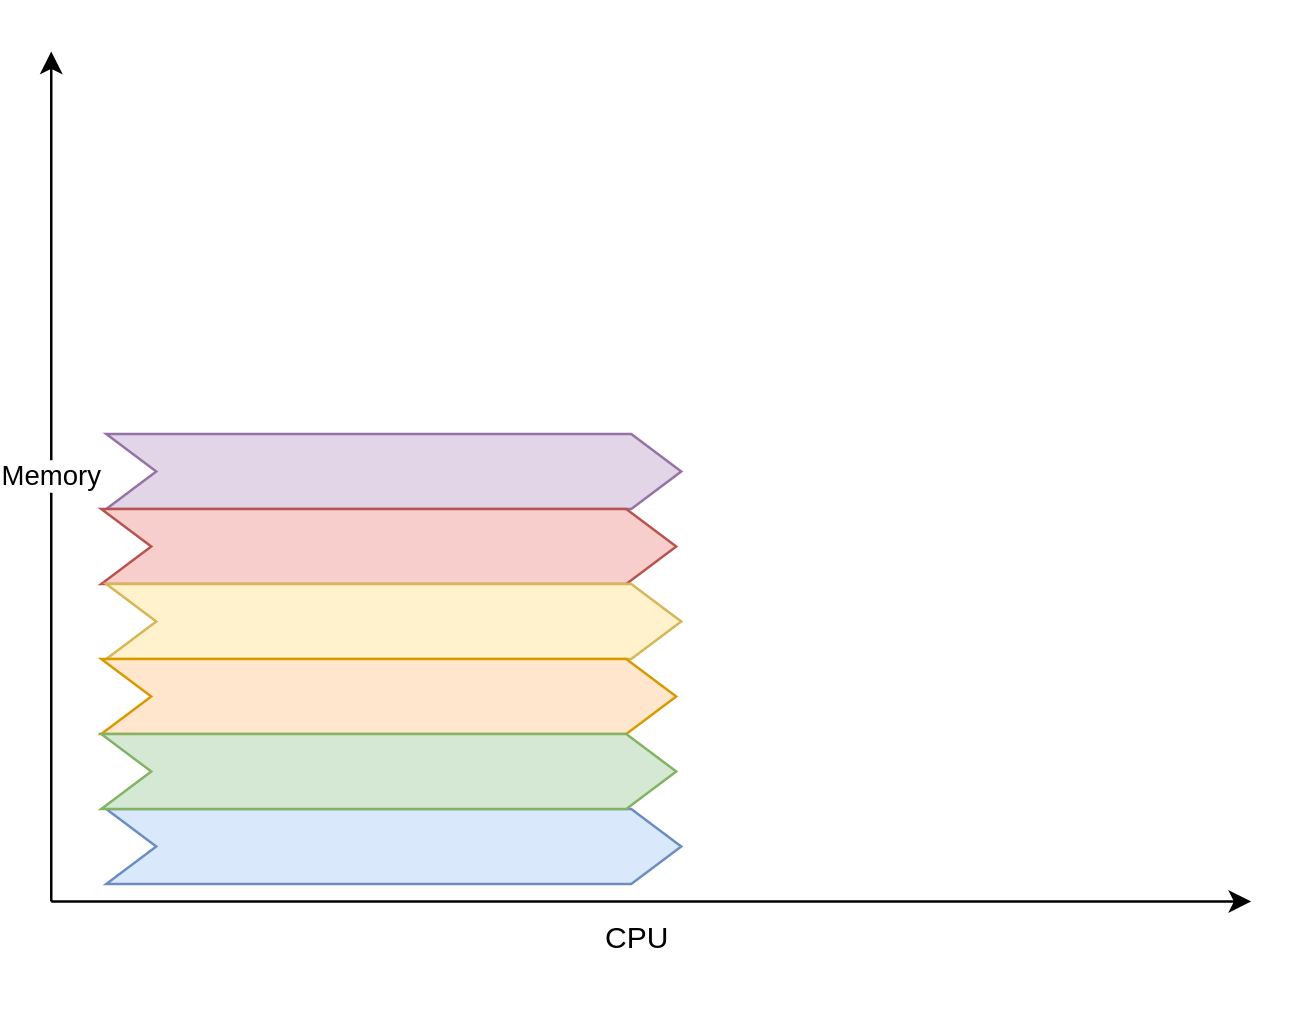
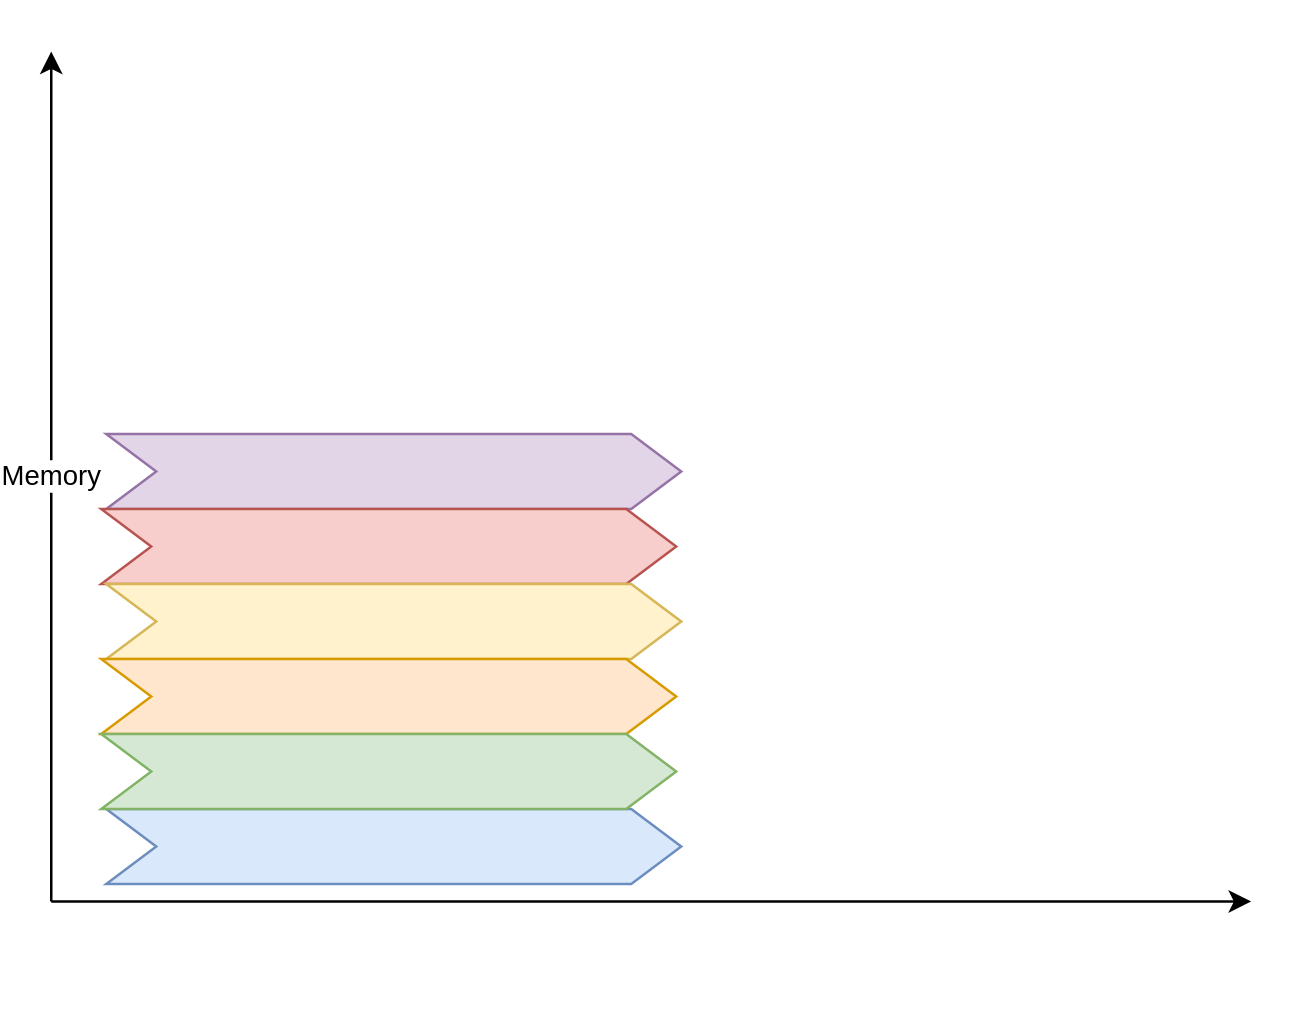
node "CPU": removed
